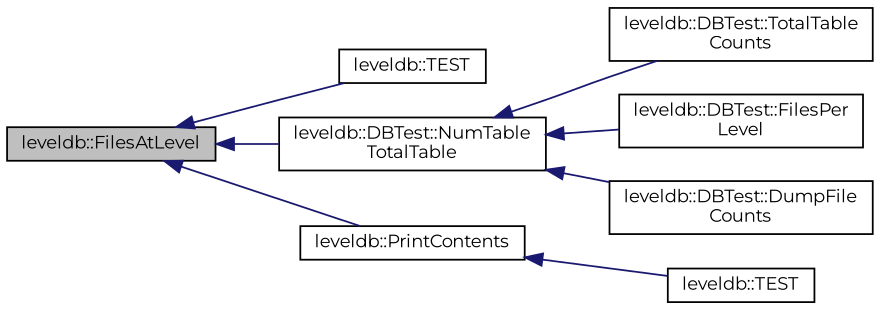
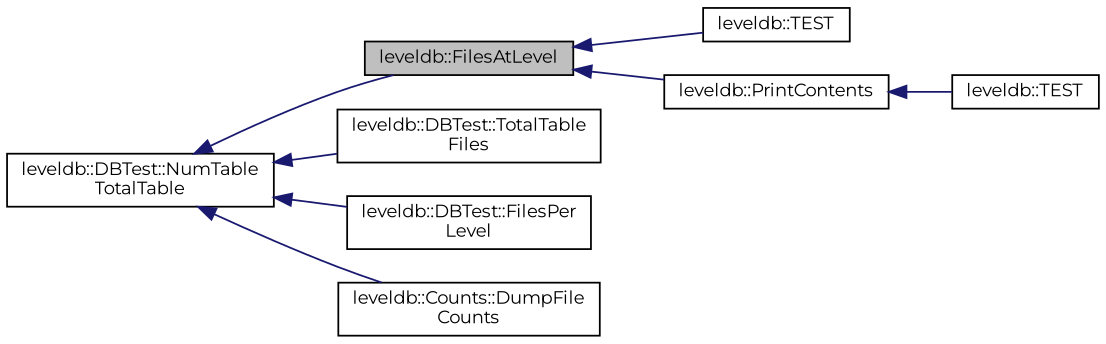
node "leveldb::DBTest::TotalTable Counts": label "leveldb::DBTest::TotalTable Counts" -> "leveldb::DBTest::TotalTable Files"
edge "leveldb::DBTest::NumTable TotalTable" -> "leveldb::FilesAtLevel": reversed
node "leveldb::DBTest::DumpFile Counts": label "leveldb::DBTest::DumpFile Counts" -> "leveldb::Counts::DumpFile Counts"
